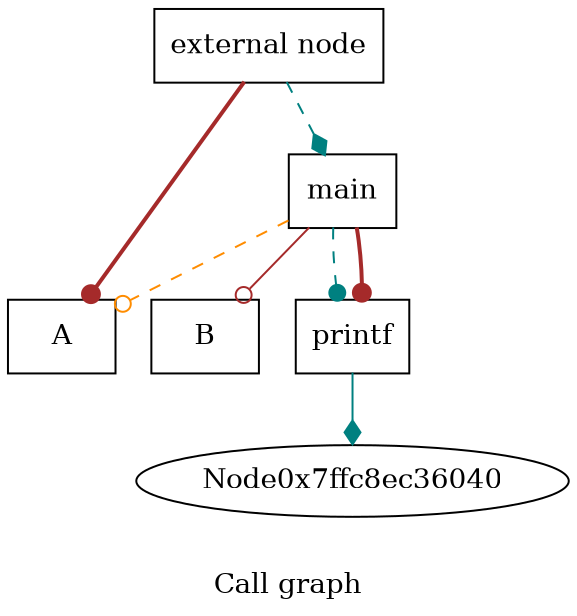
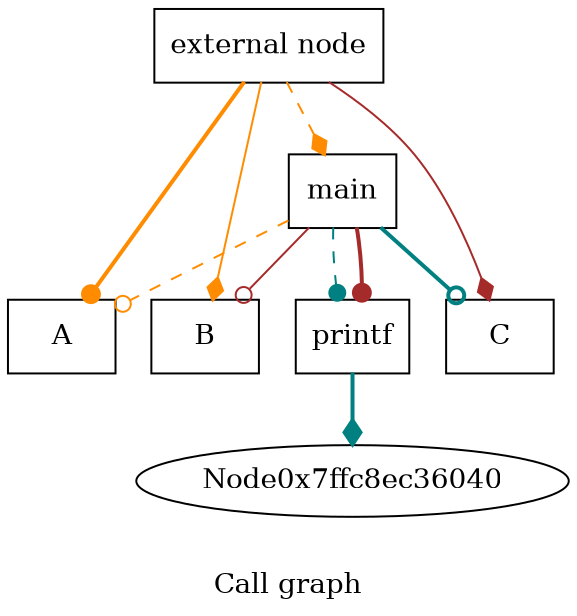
edge "external node" -> "main": color teal -> darkorange
edge "external node" -> "B": added
edge "external node" -> "A": color brown -> darkorange
node "C": added
edge "printf" -> "Node0x7ffc8ec36040": style solid -> bold
